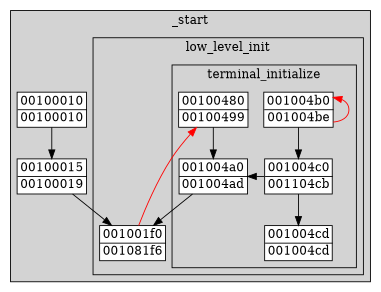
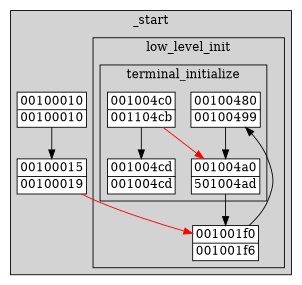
node "001004b0": removed
edge "001004c0" -> "001004a0": color black -> red
edge "001001f0" -> "00100480": color red -> black
node "001004a0": text "001004ad" -> "501004ad"
edge "00100015" -> "001001f0": color black -> red
node "001001f0": text "001081f6" -> "001001f6"
